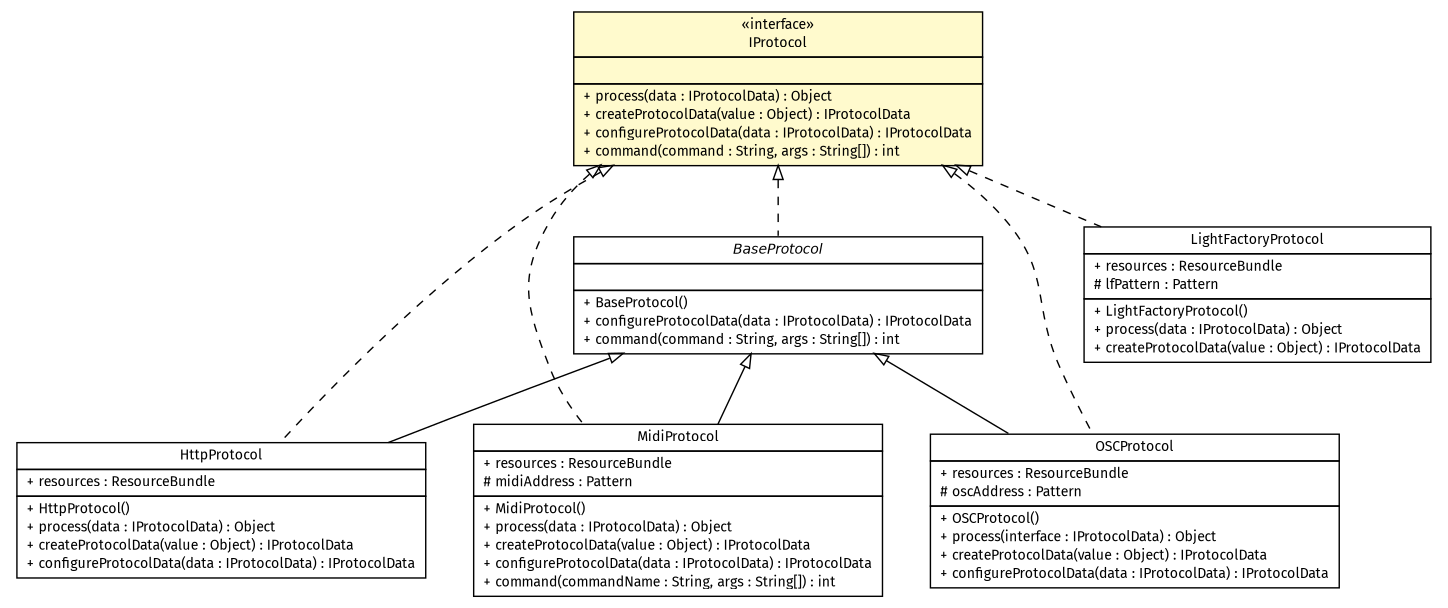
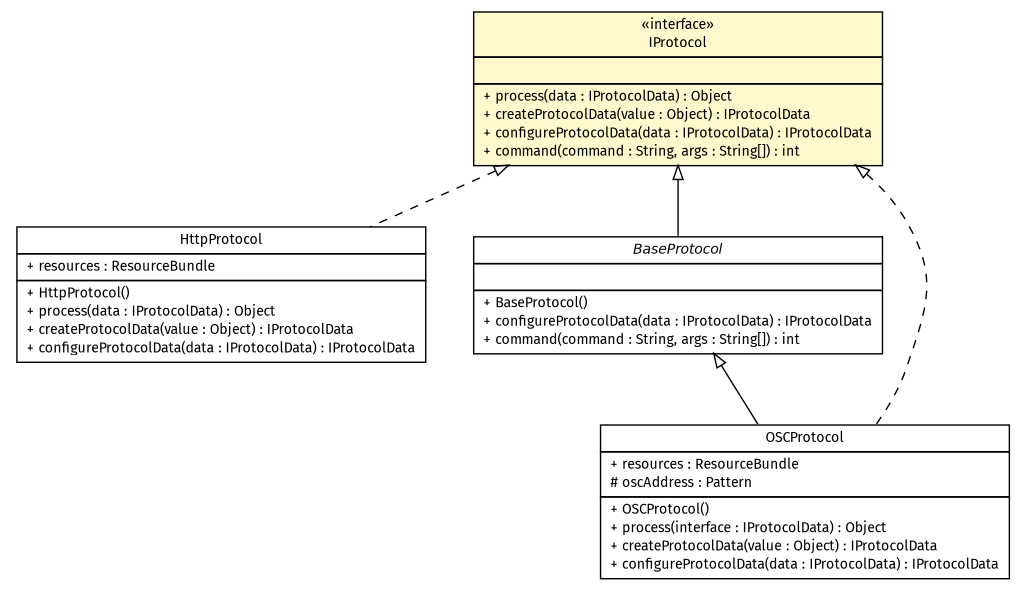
edge "BaseProtocol" -> "IProtocol": style dashed -> solid
node "LightFactoryProtocol": removed
edge "HttpProtocol" -> "BaseProtocol": removed
node "MidiProtocol": removed
